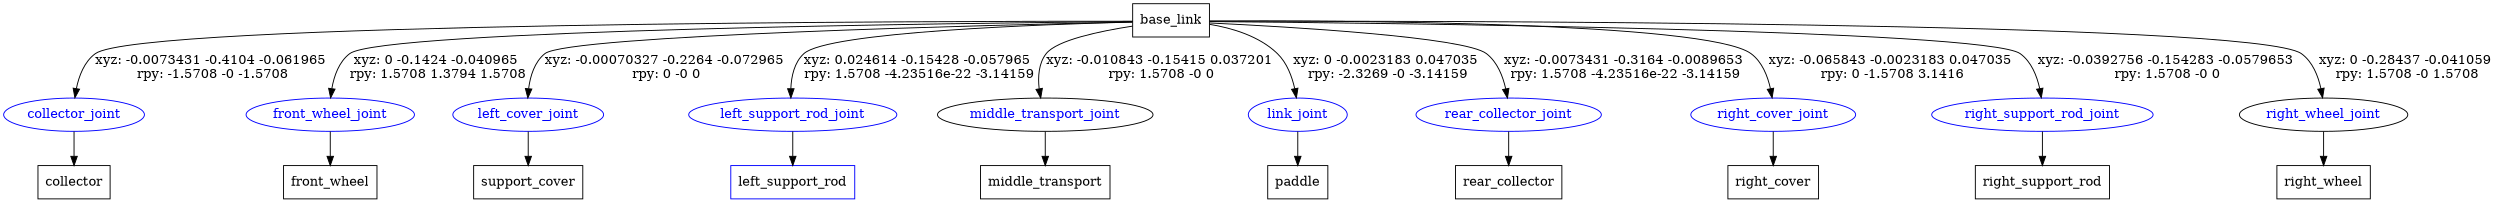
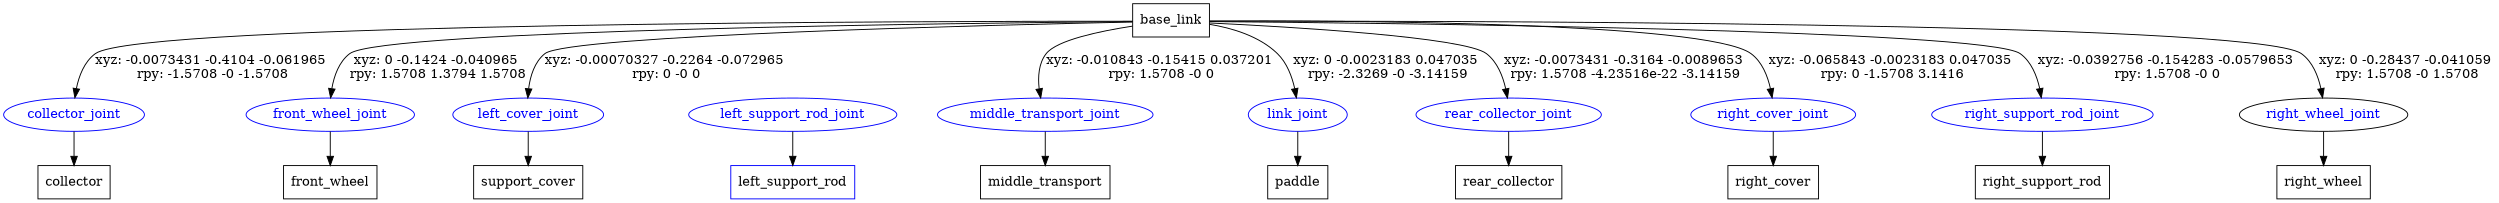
edge "base_link" -> "left_support_rod_joint": removed, label "xyz: 0.024614 -0.15428 -0.057965 rpy: 1.5708 -4.23516e-22 -3.14159"
node "middle_transport_joint": color black -> blue
